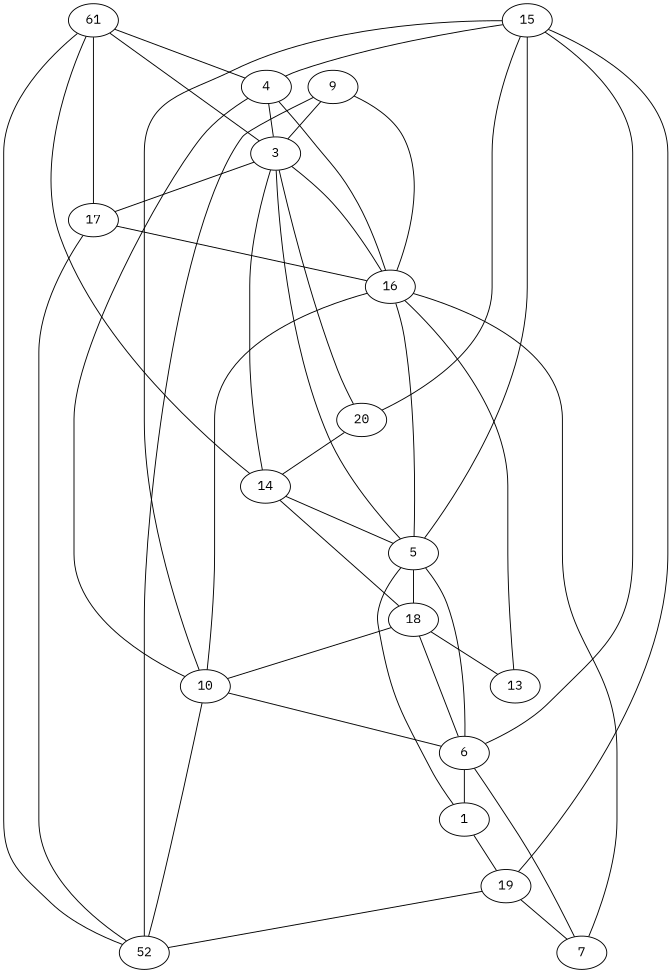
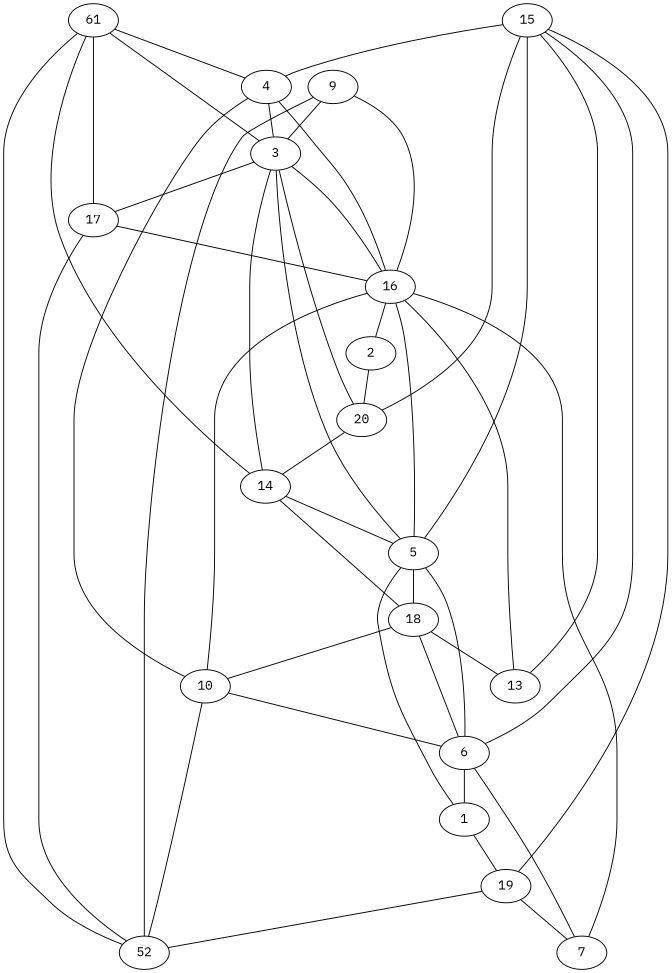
edge "15" -- "10": now "15" -- "13"
node "2": added
